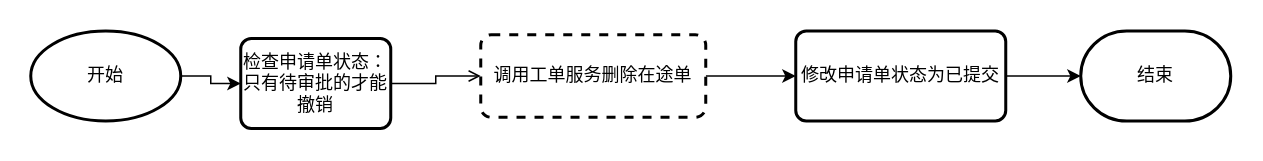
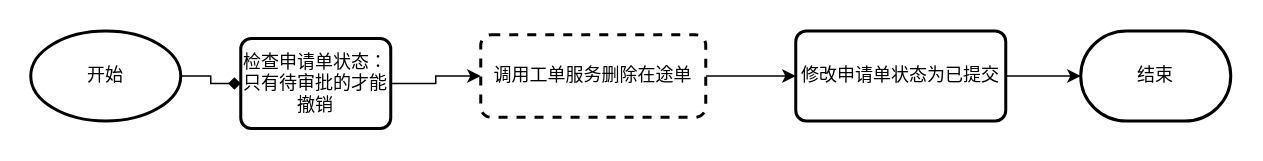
edge "检查申请单状态： 只有待审批的才能撤销" -> "调用工单服务删除在途单": arrowhead open -> classic
edge "开始" -> "检查申请单状态： 只有待审批的才能撤销": arrowhead classic -> diamond
